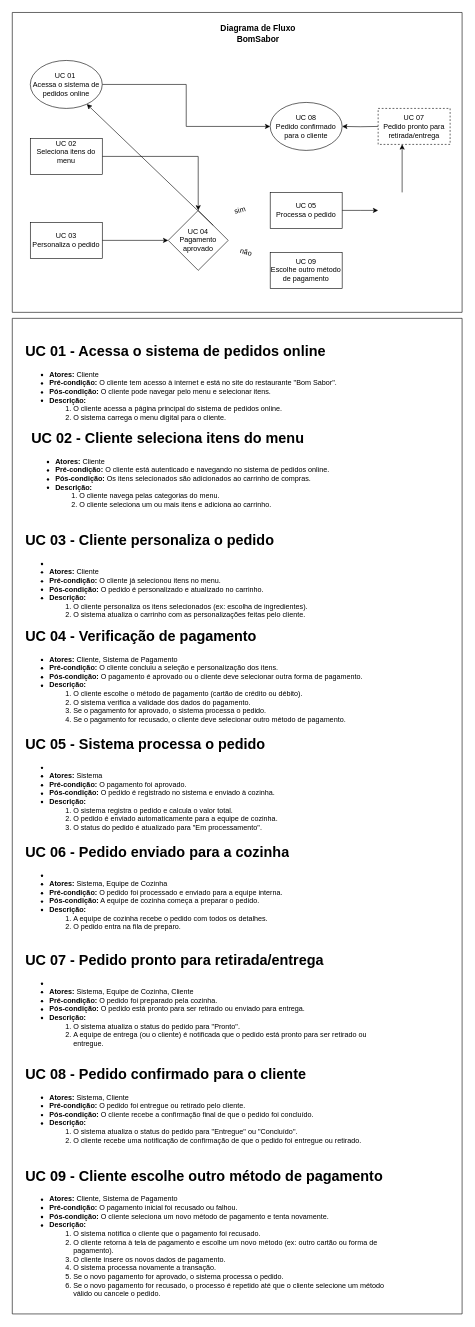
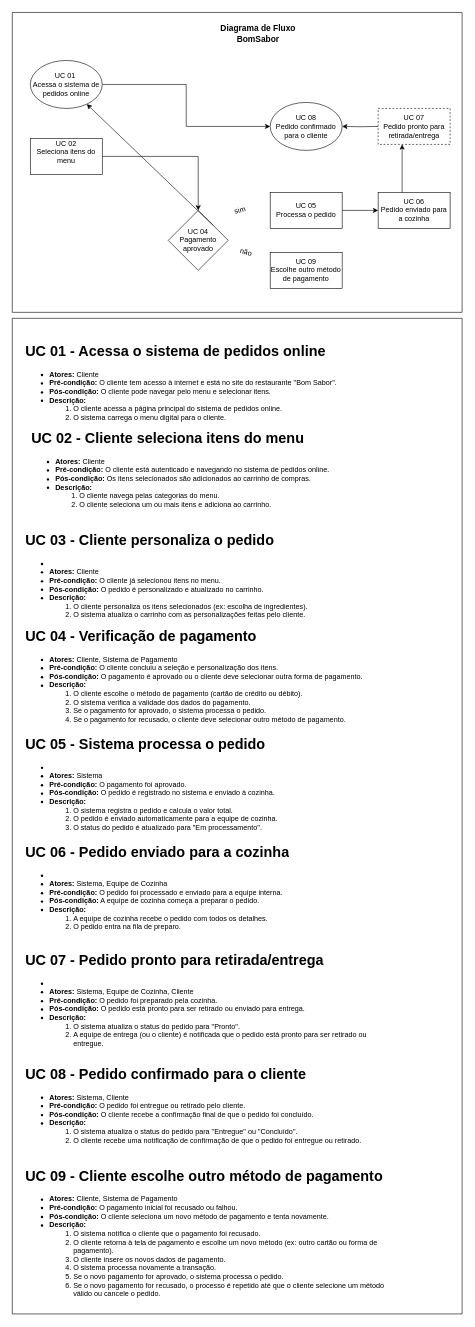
node "UC 06 Pedido enviado para a cozinha": added
node "UC 03 Personaliza o pedido": removed
edge "UC 03 Personaliza o pedido" -> "UC 04 Pagamento aprovado": removed
